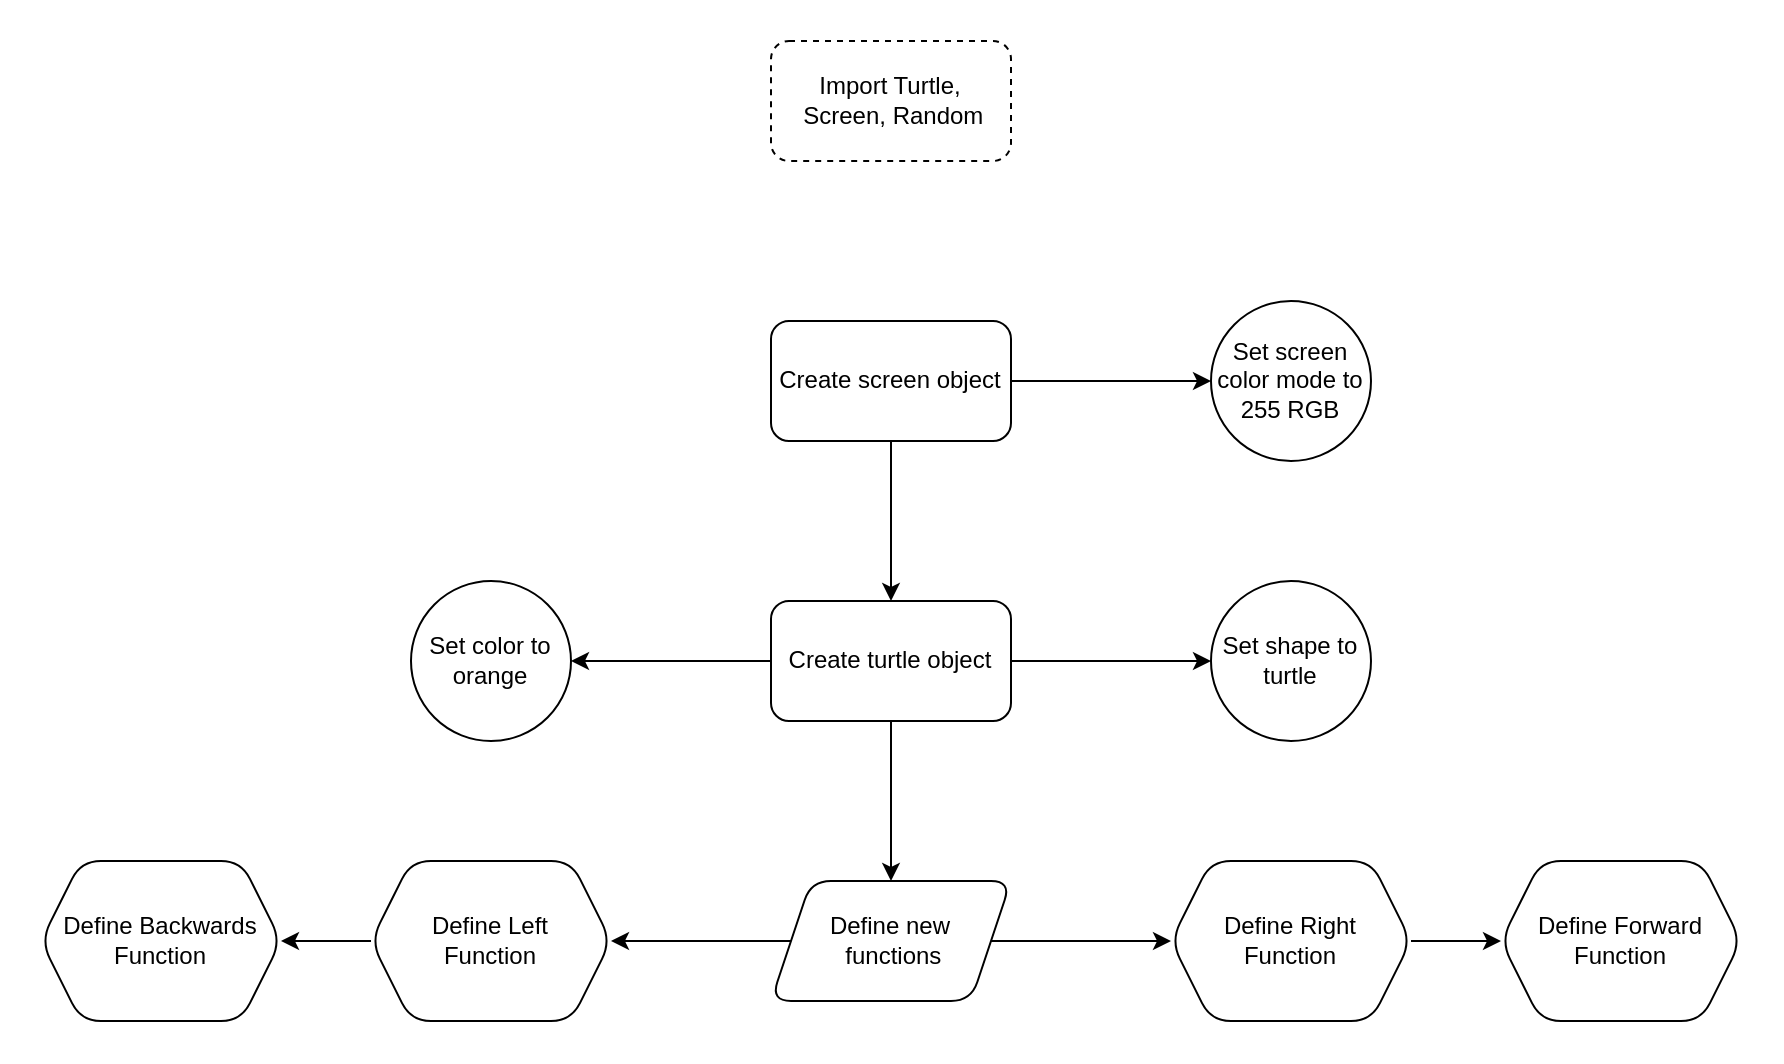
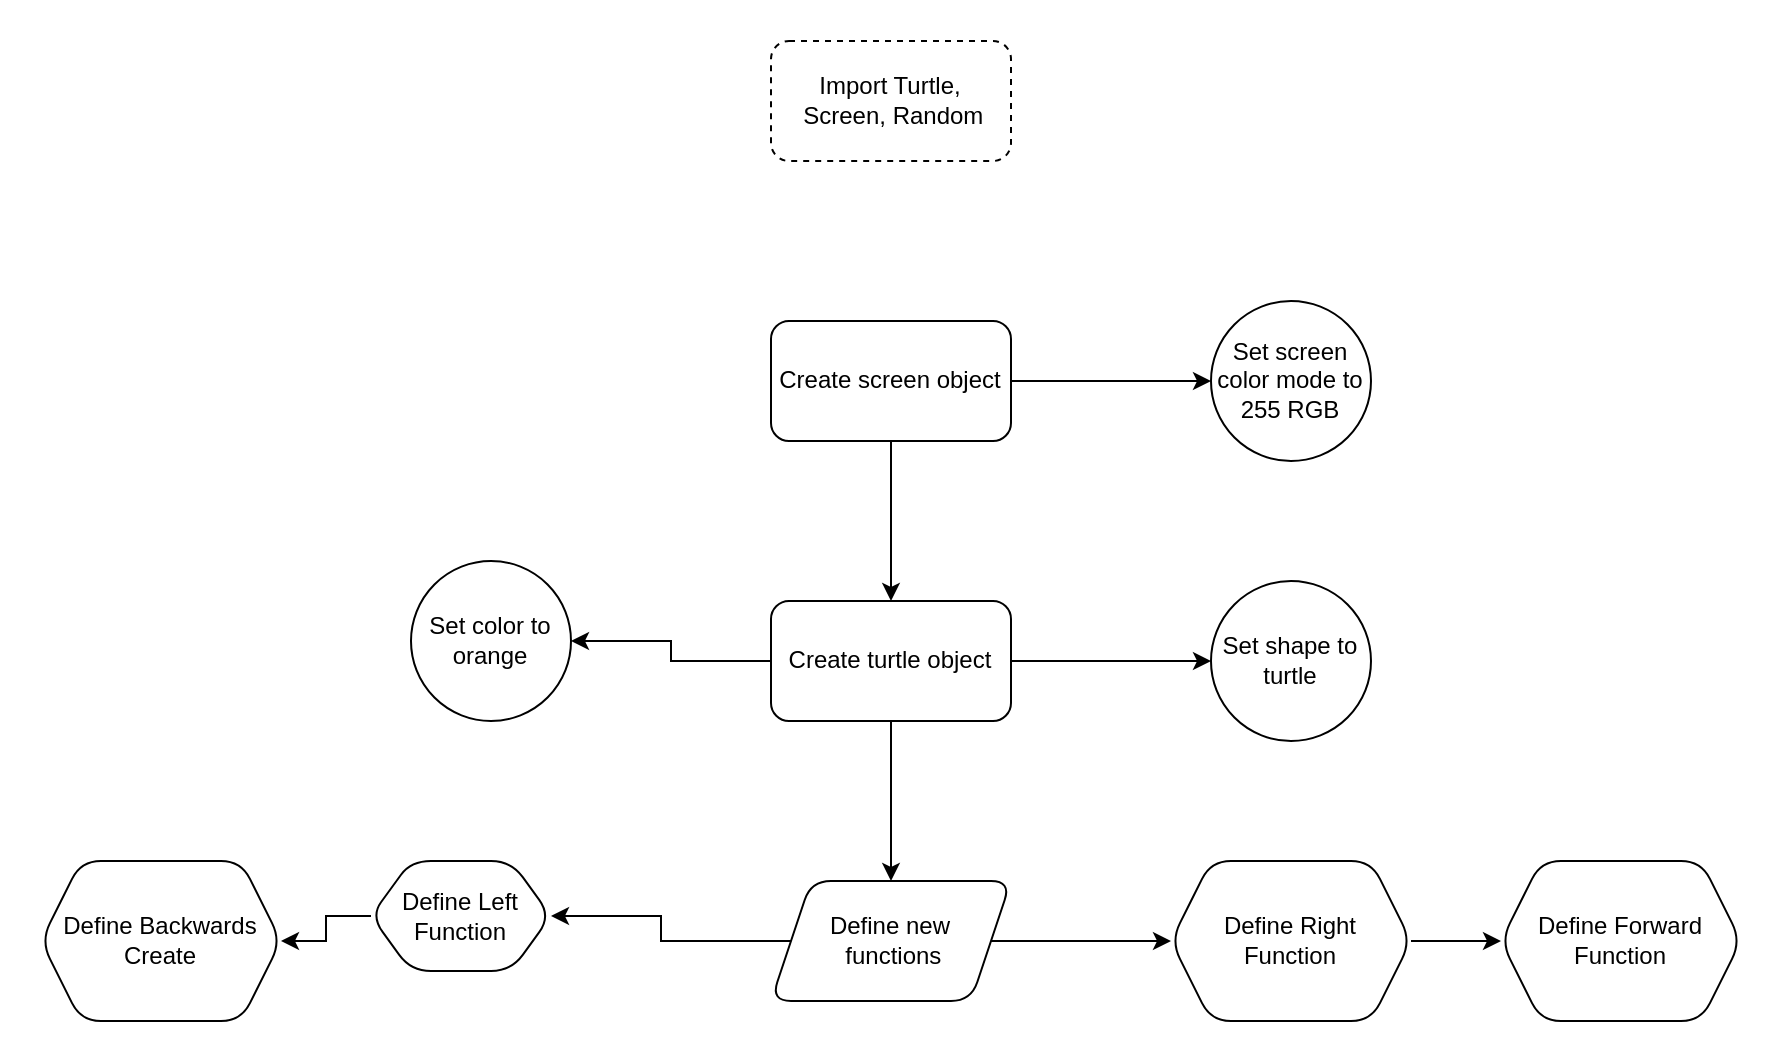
node "Set color to orange": moved (491, 661) -> (491, 641)
node "Define Backwards Function": label "Define Backwards Function" -> "Define Backwards Create"
node "Define Left Function": size 240x160 -> 180x110
